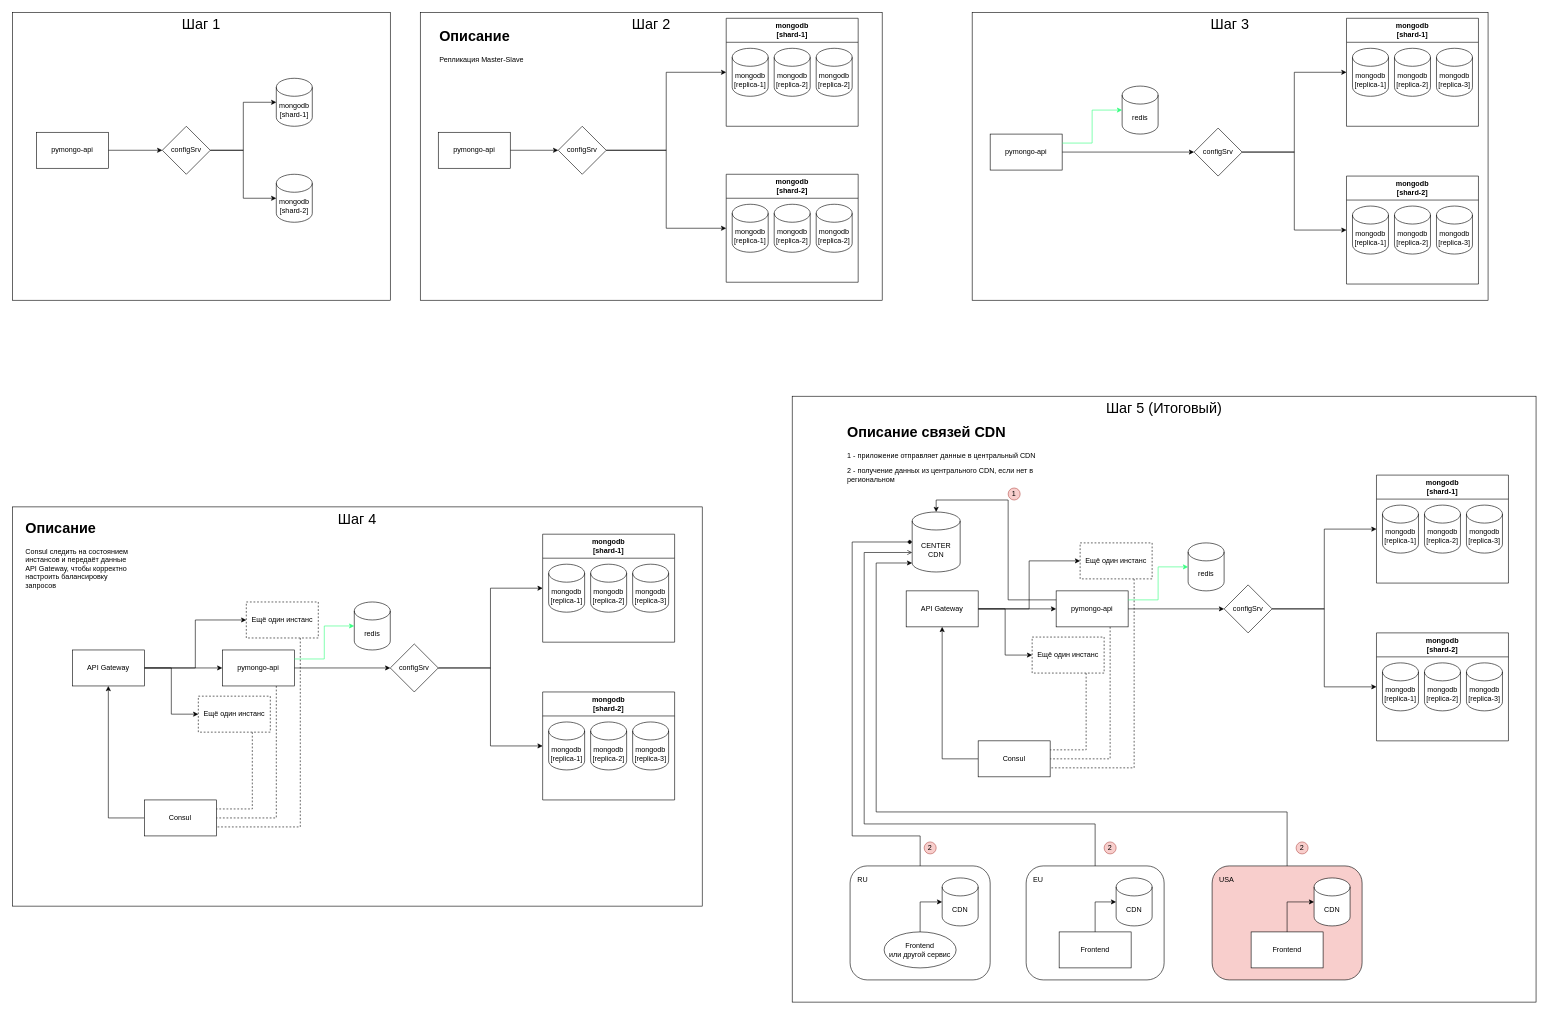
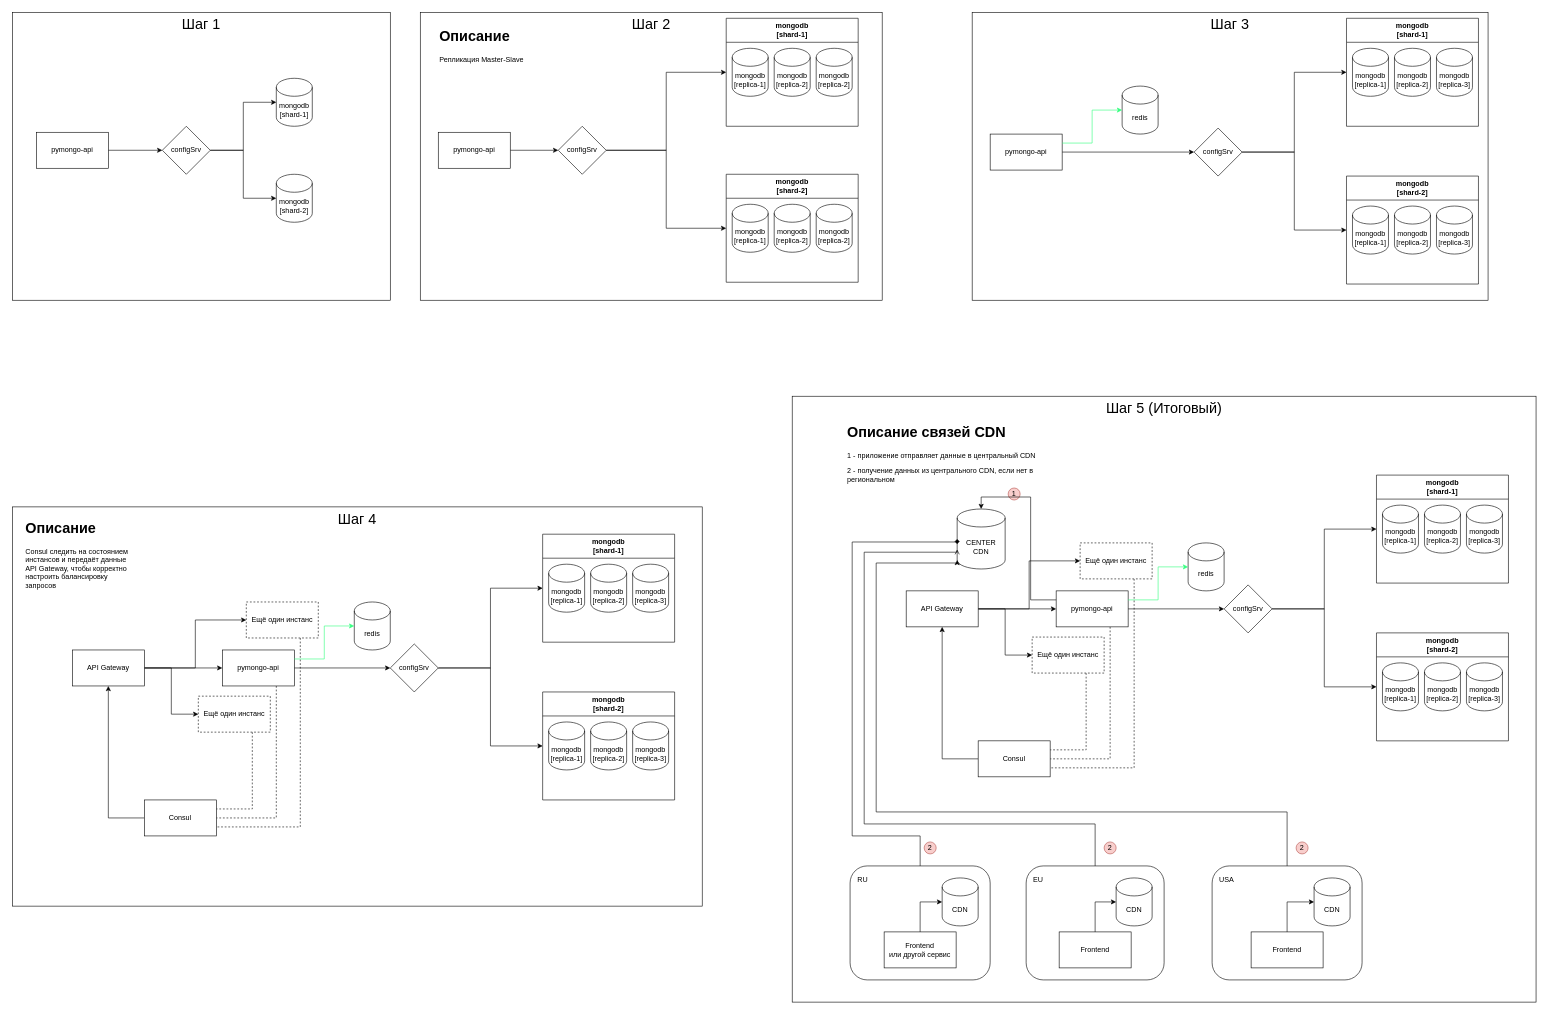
node "CENTER CDN": moved (936, 542) -> (981, 539)
node "USA": fillcolor #f8cecc -> #ffffff
node "Frontend или другой сервис": shape ellipse -> rectangle
